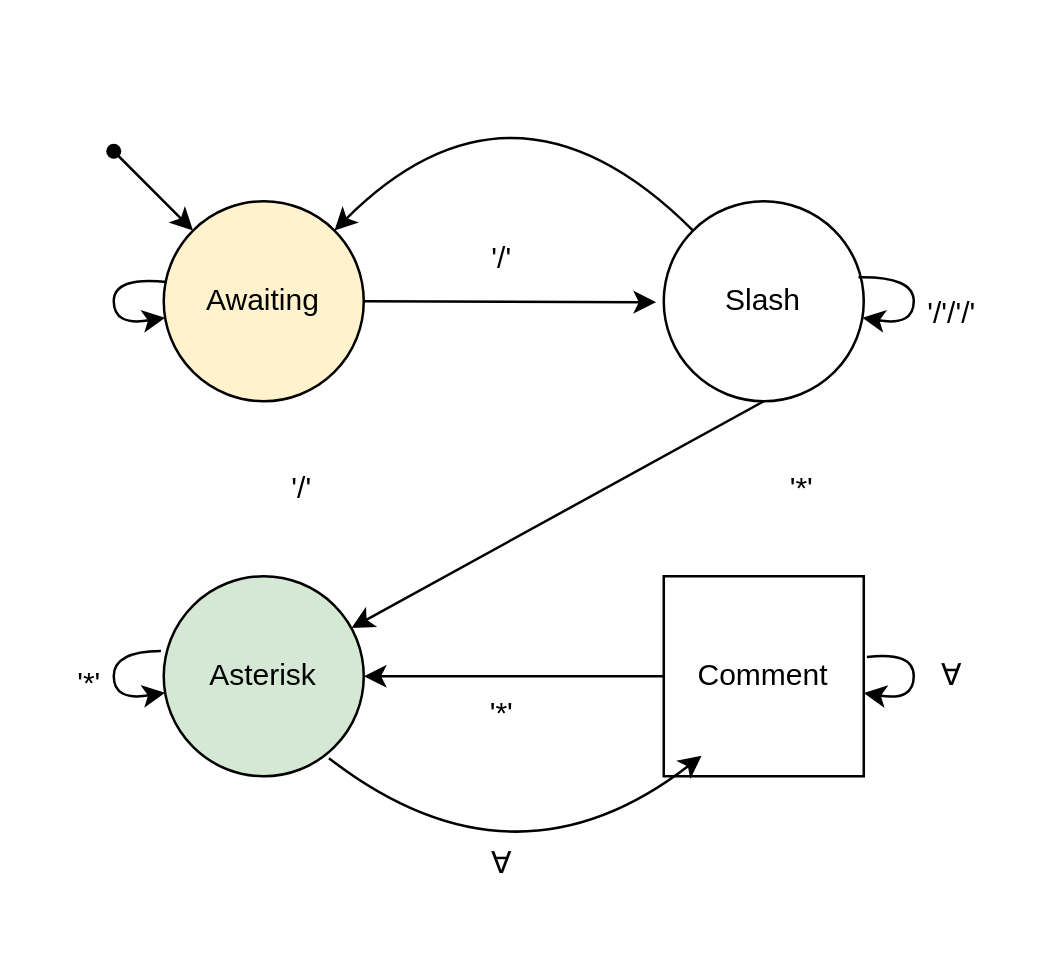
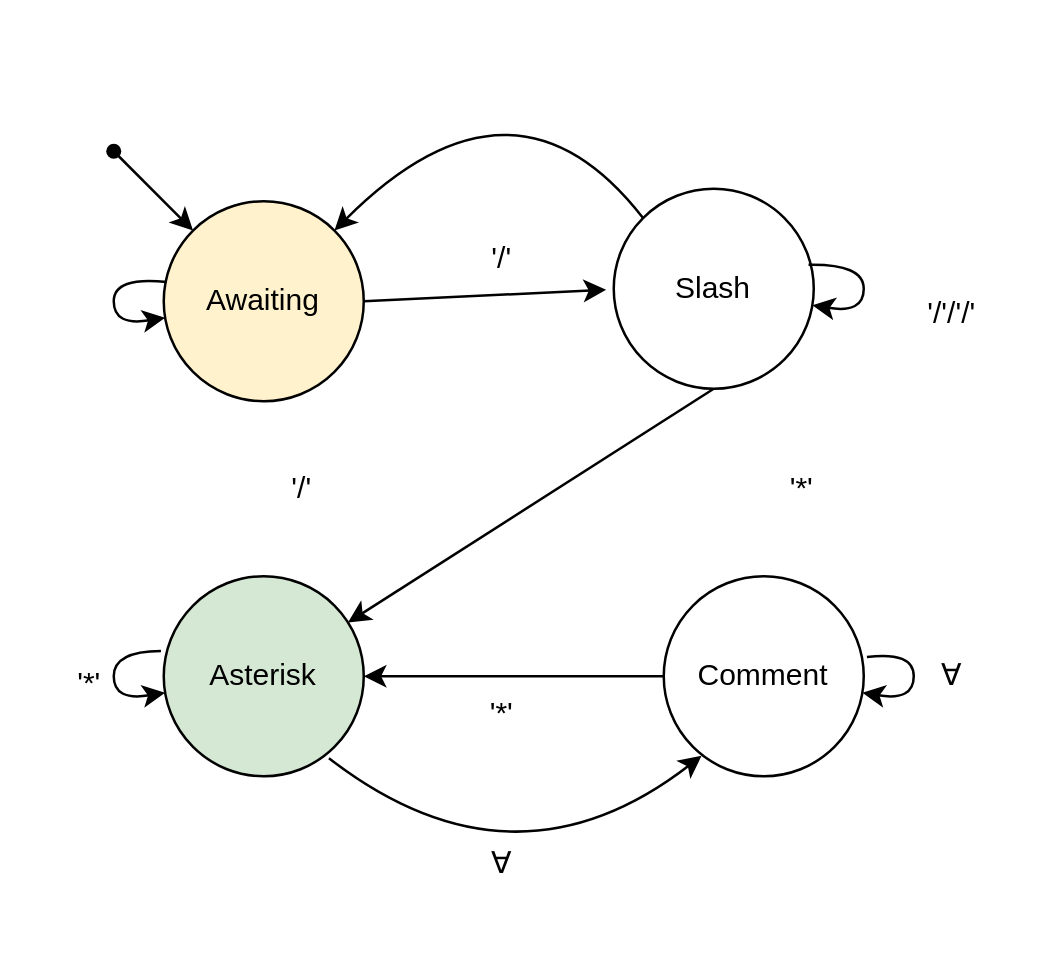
node "Slash": moved (764, 301) -> (714, 289)
node "Comment": shape rectangle -> ellipse
